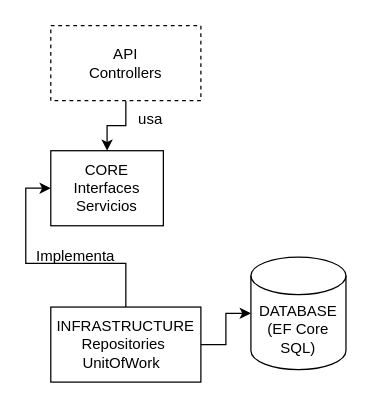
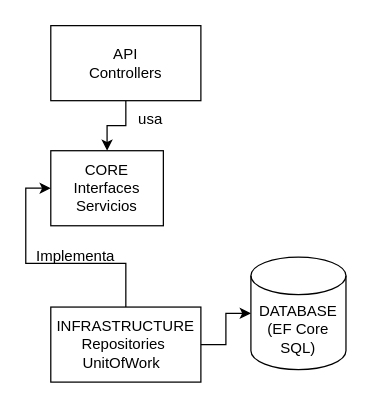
node "API Controllers": style dashed -> solid
